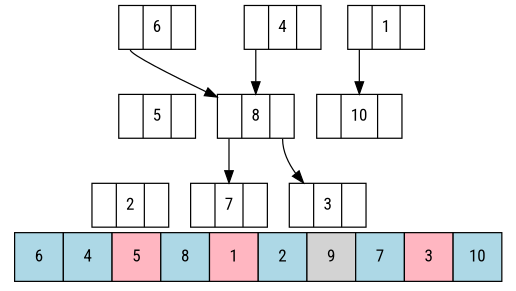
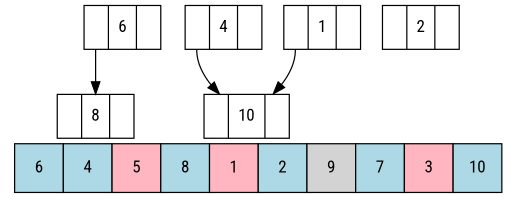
edge "4" -> "8": now "4" -> "10"
node "5": removed
node "7": removed
node "3": removed
